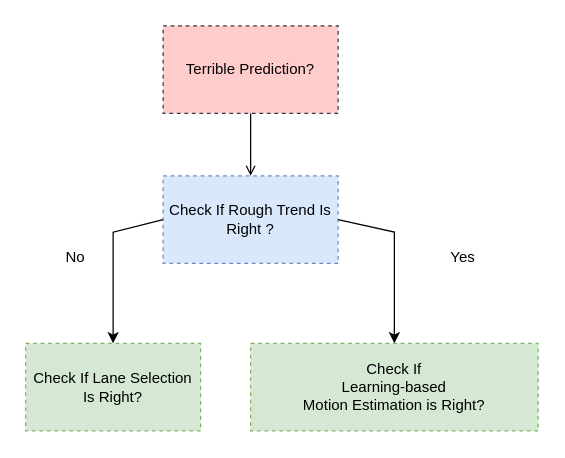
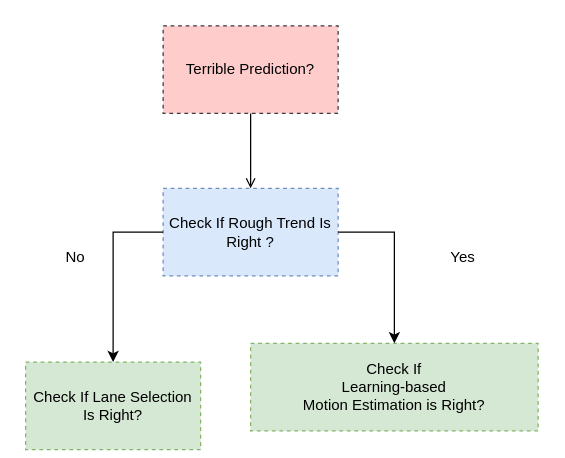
node "Check If Rough Trend Is Right ?": moved (251, 219) -> (251, 232)
node "Check If Lane Selection Is Right?": moved (113, 387) -> (113, 406)
